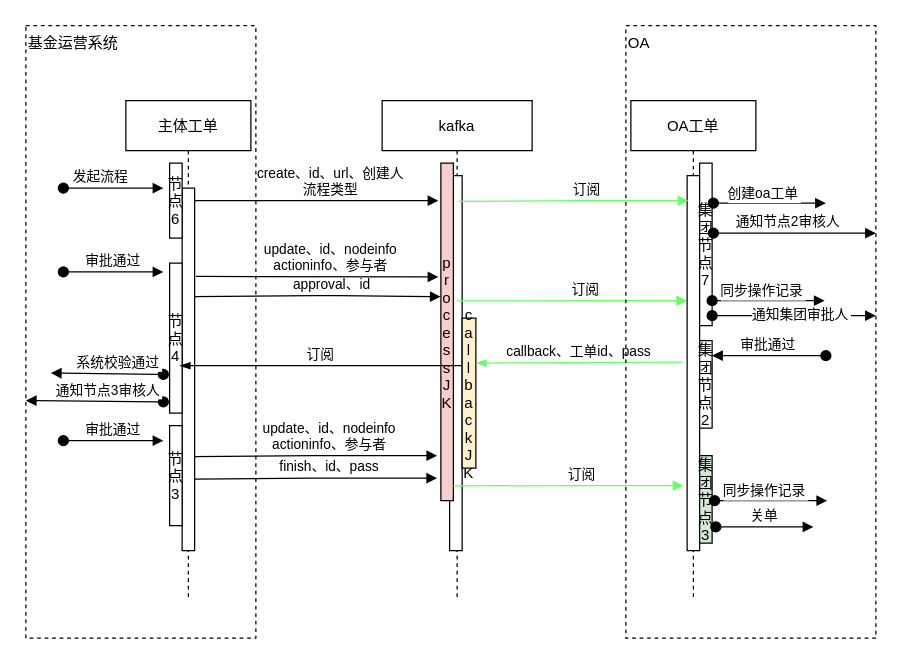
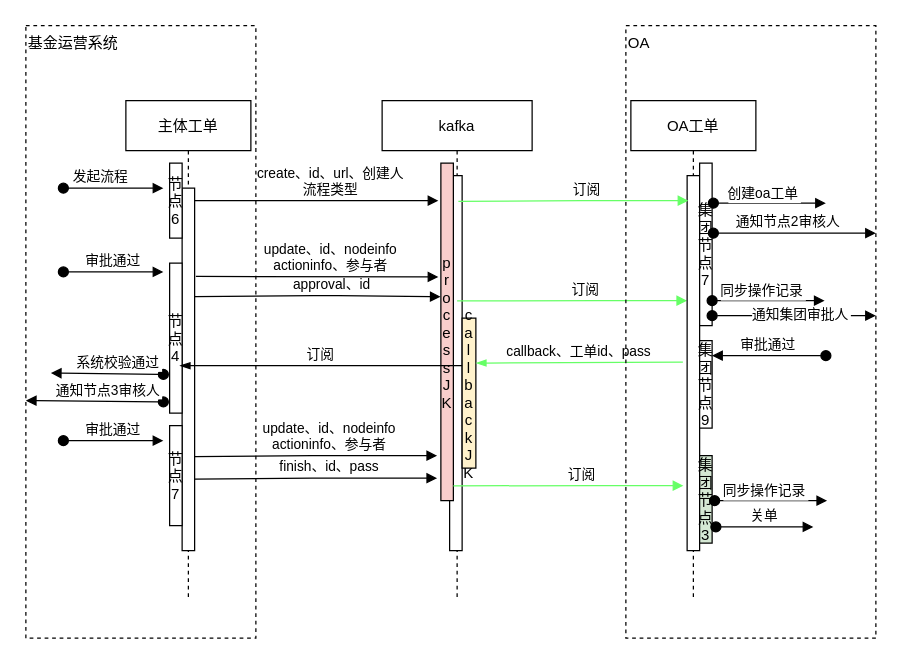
node "集 团 节 点 2": label "集 团 节 点 2" -> "集 团 节 点 9"
node "节 点 3": label "节 点 3" -> "节 点 7"
